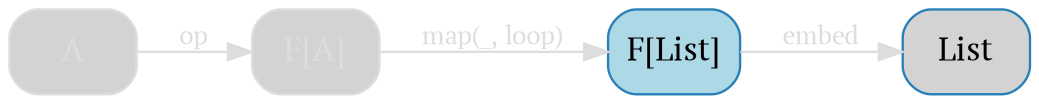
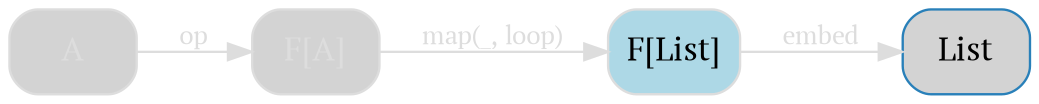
node "F[List]": color #2980b9 -> #dddddd
